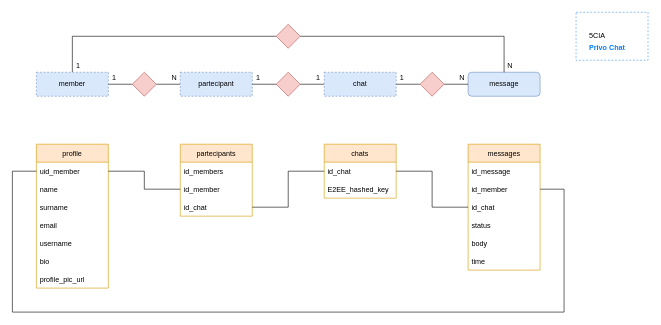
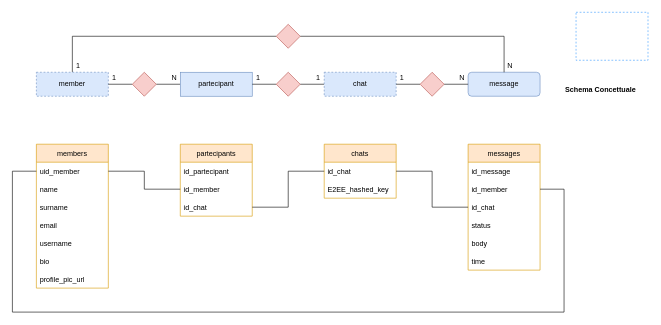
node "5CIA": removed
node "Privo Chat": removed
node "partecipant": style dashed -> solid
node "Schema Concettuale": added
node "profile": label "profile" -> "members"
node "id_members": label "id_members" -> "id_partecipant"
